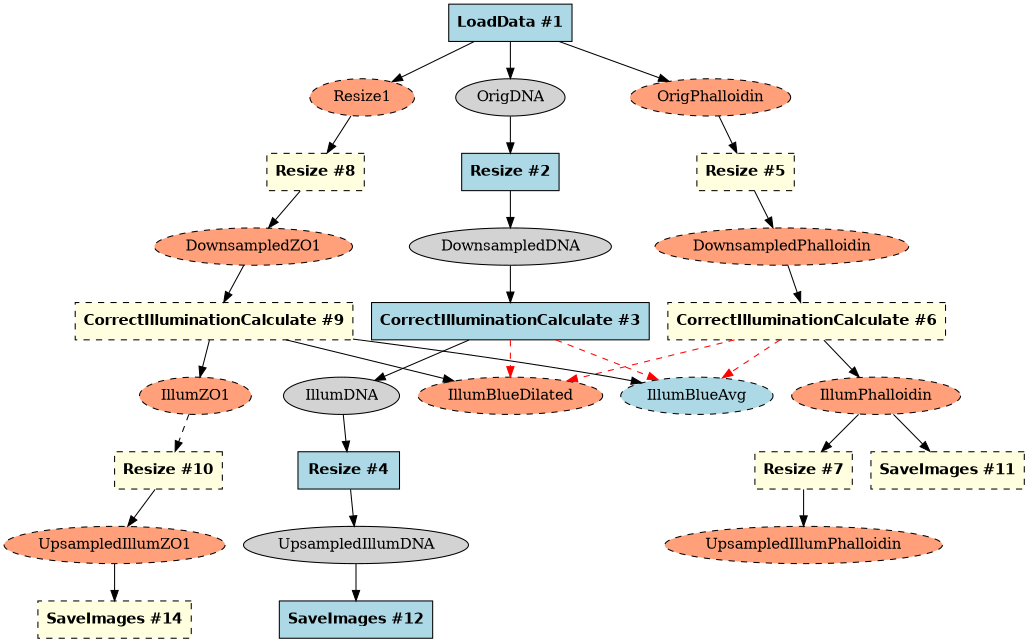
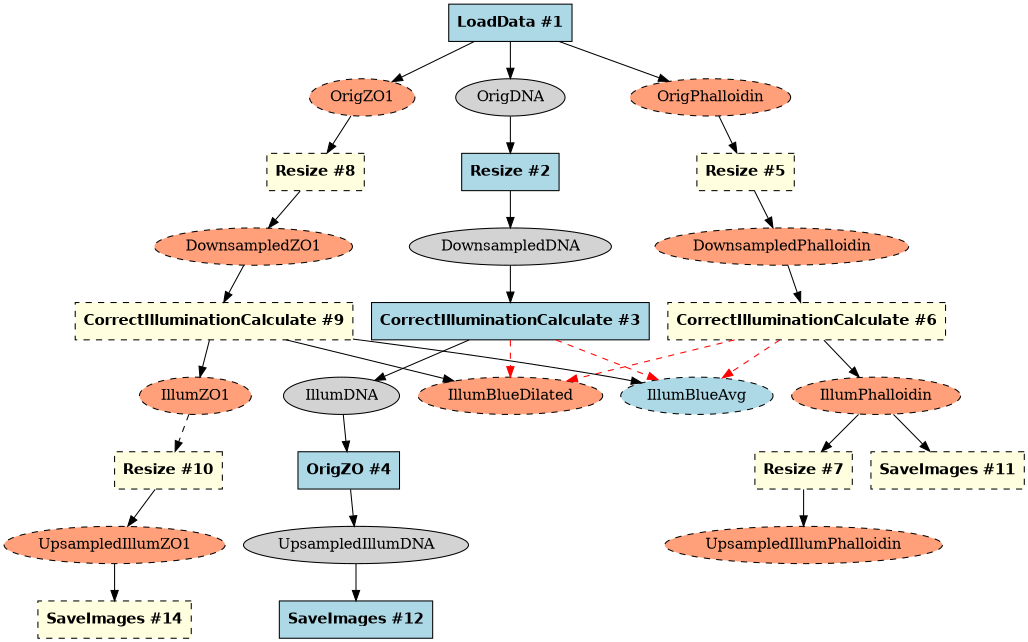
node "Resize1": label "Resize1" -> "OrigZO1"
node "Resize #4": label "Resize #4" -> "OrigZO #4"
